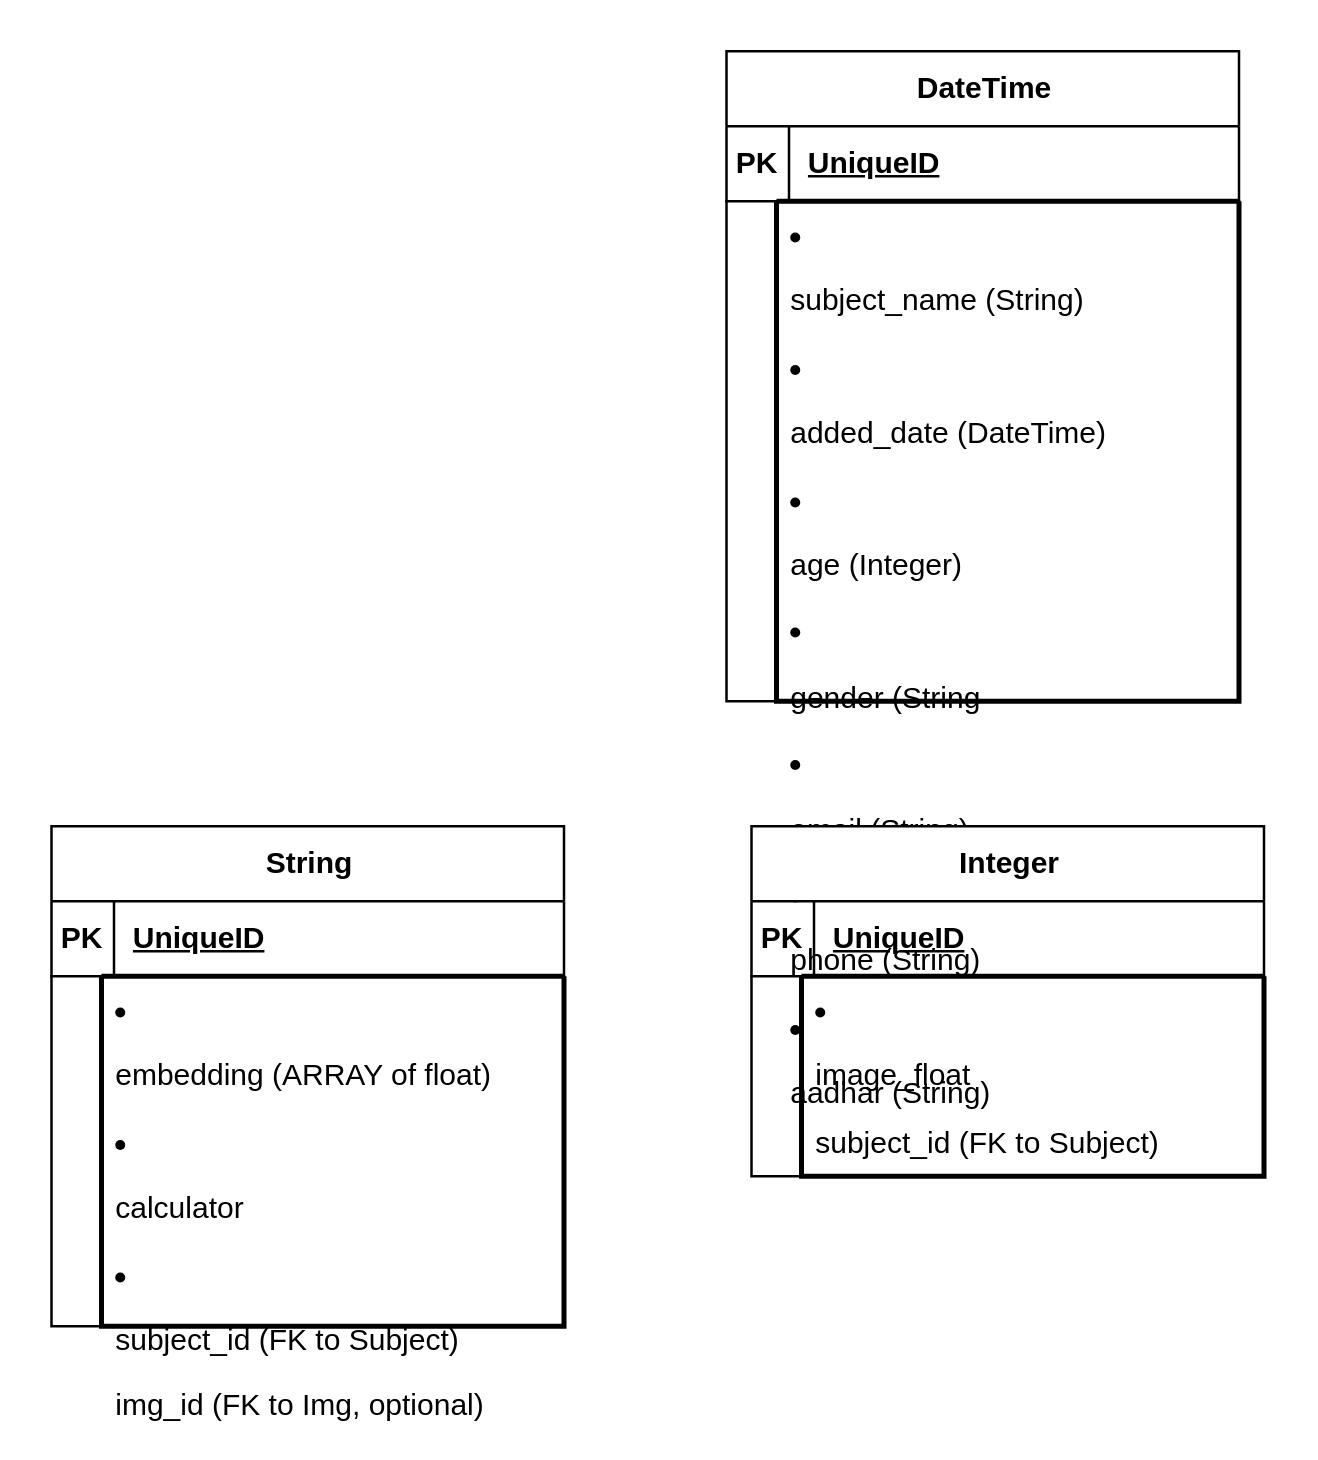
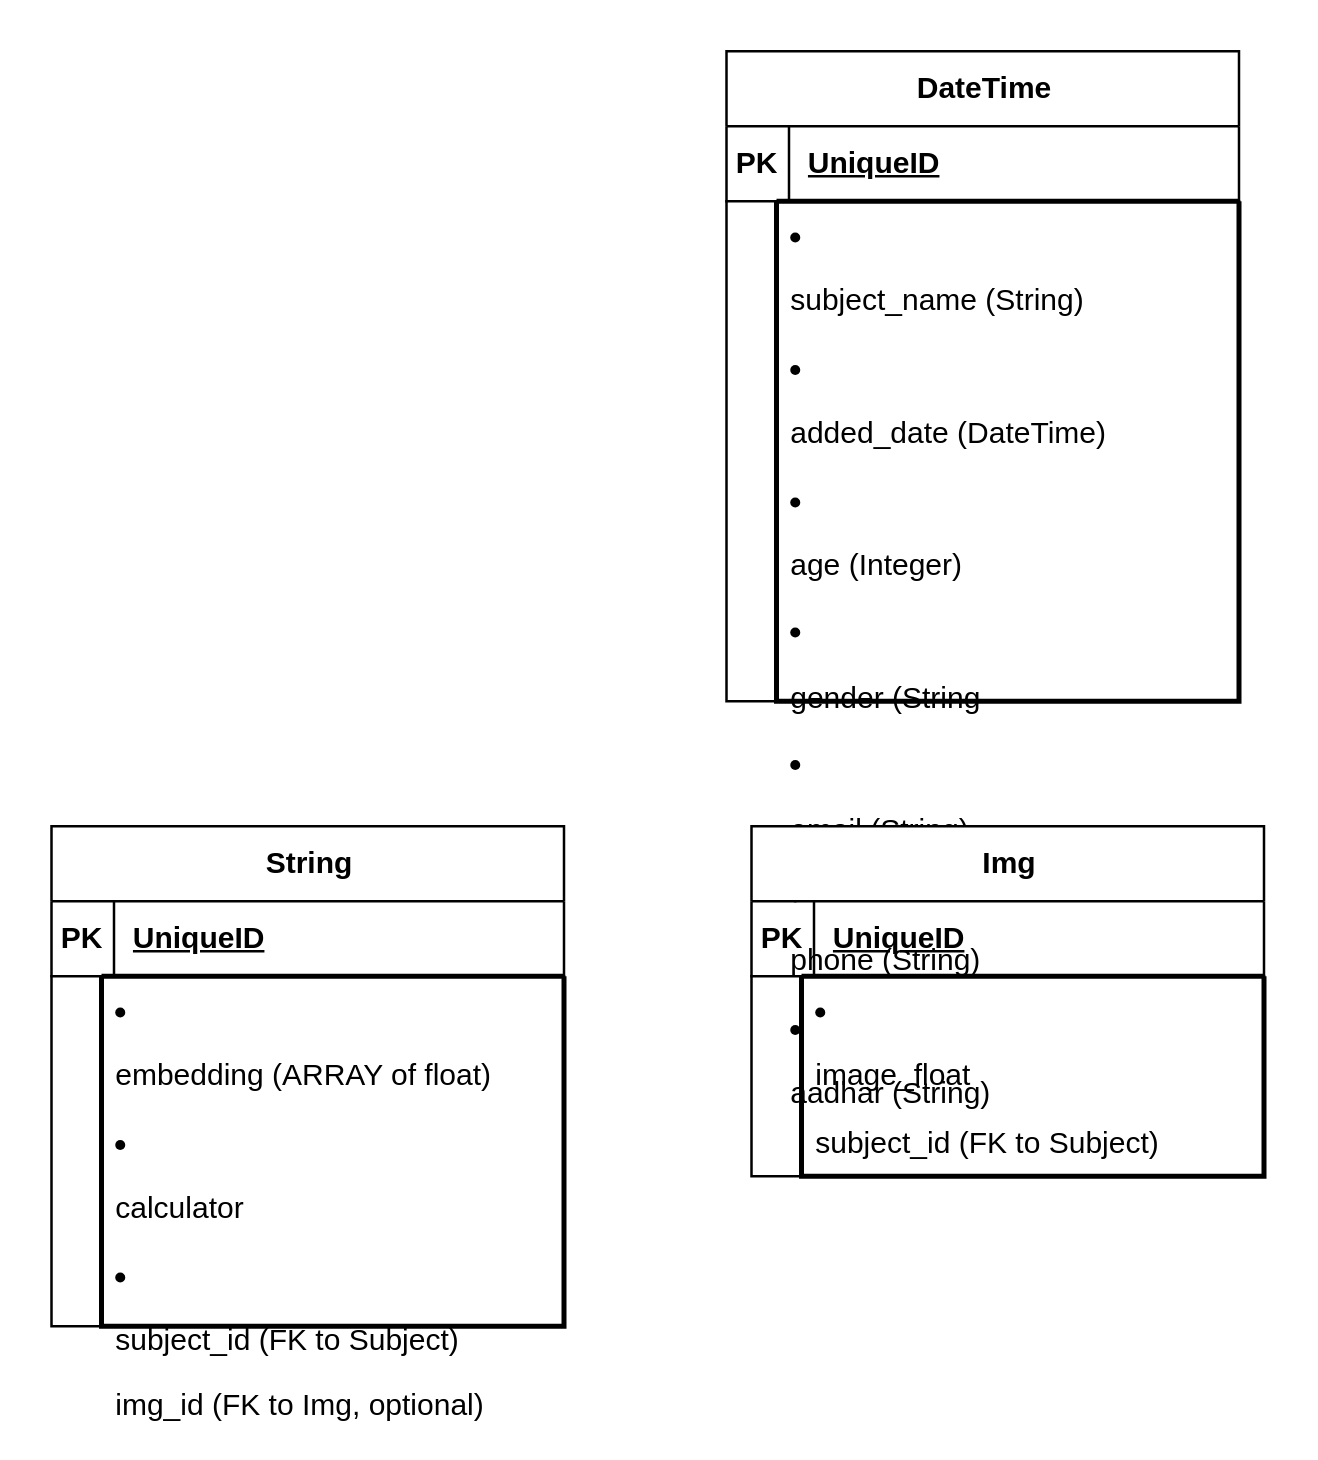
node "Integer": label "Integer" -> "Img"
